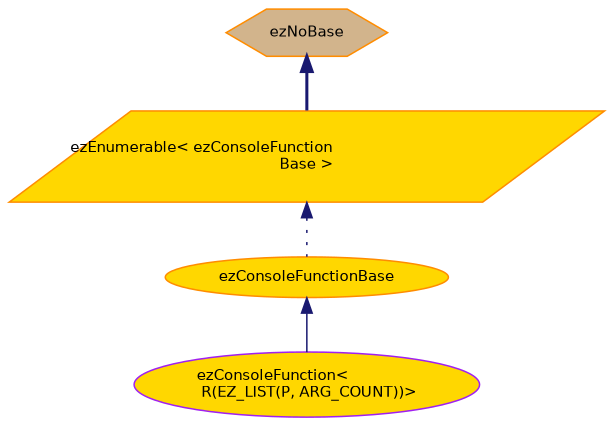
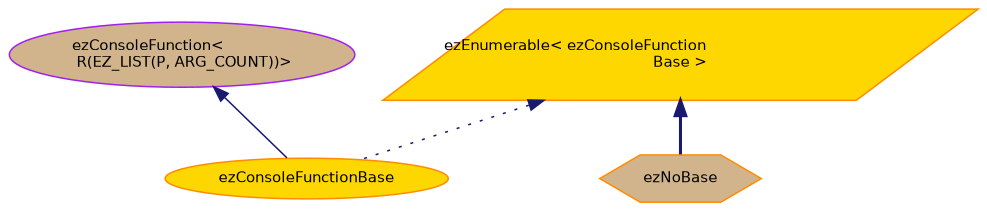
edge "ezEnumerable< ezConsoleFunction Base >" -> "ezNoBase": reversed
edge "ezConsoleFunction< R(EZ_LIST(P, ARG_COUNT))>" -> "ezConsoleFunctionBase": reversed
node "ezConsoleFunction< R(EZ_LIST(P, ARG_COUNT))>": fillcolor gold -> tan
